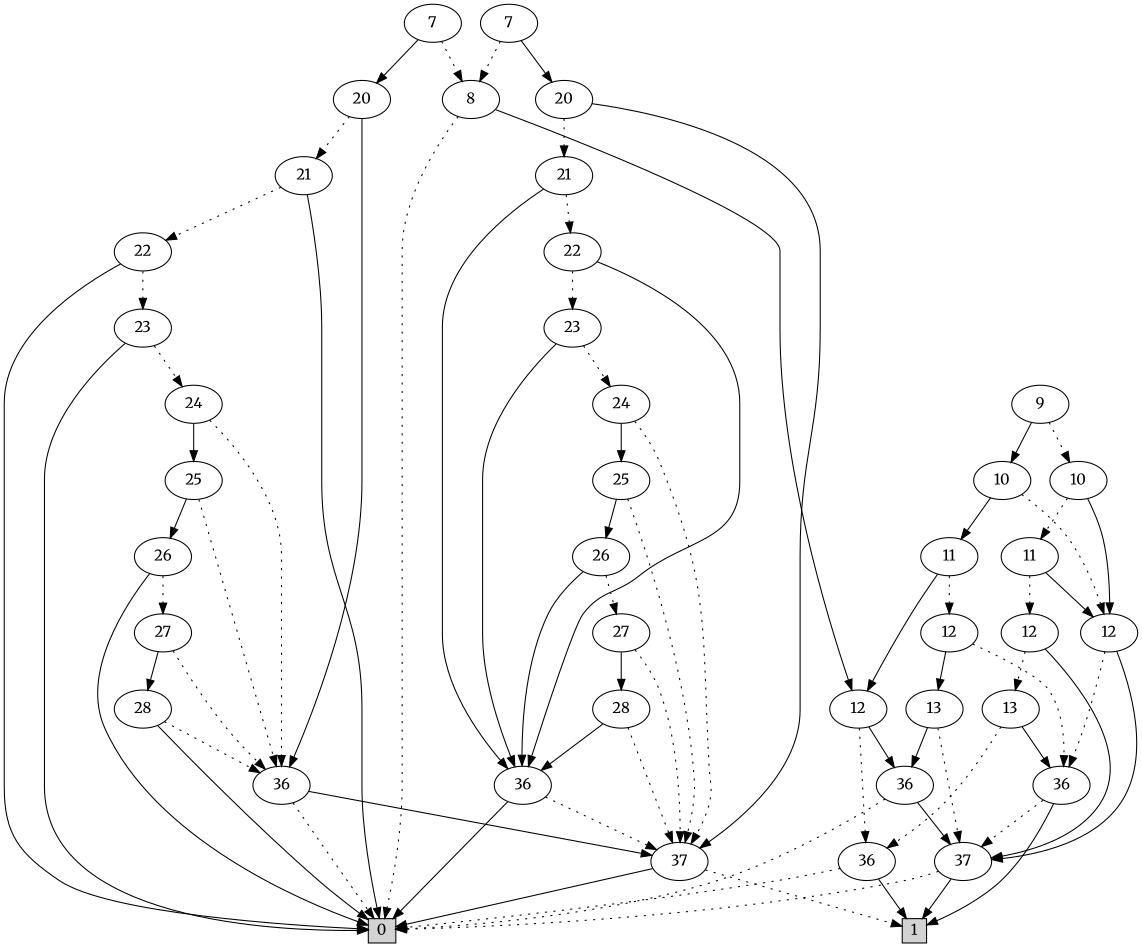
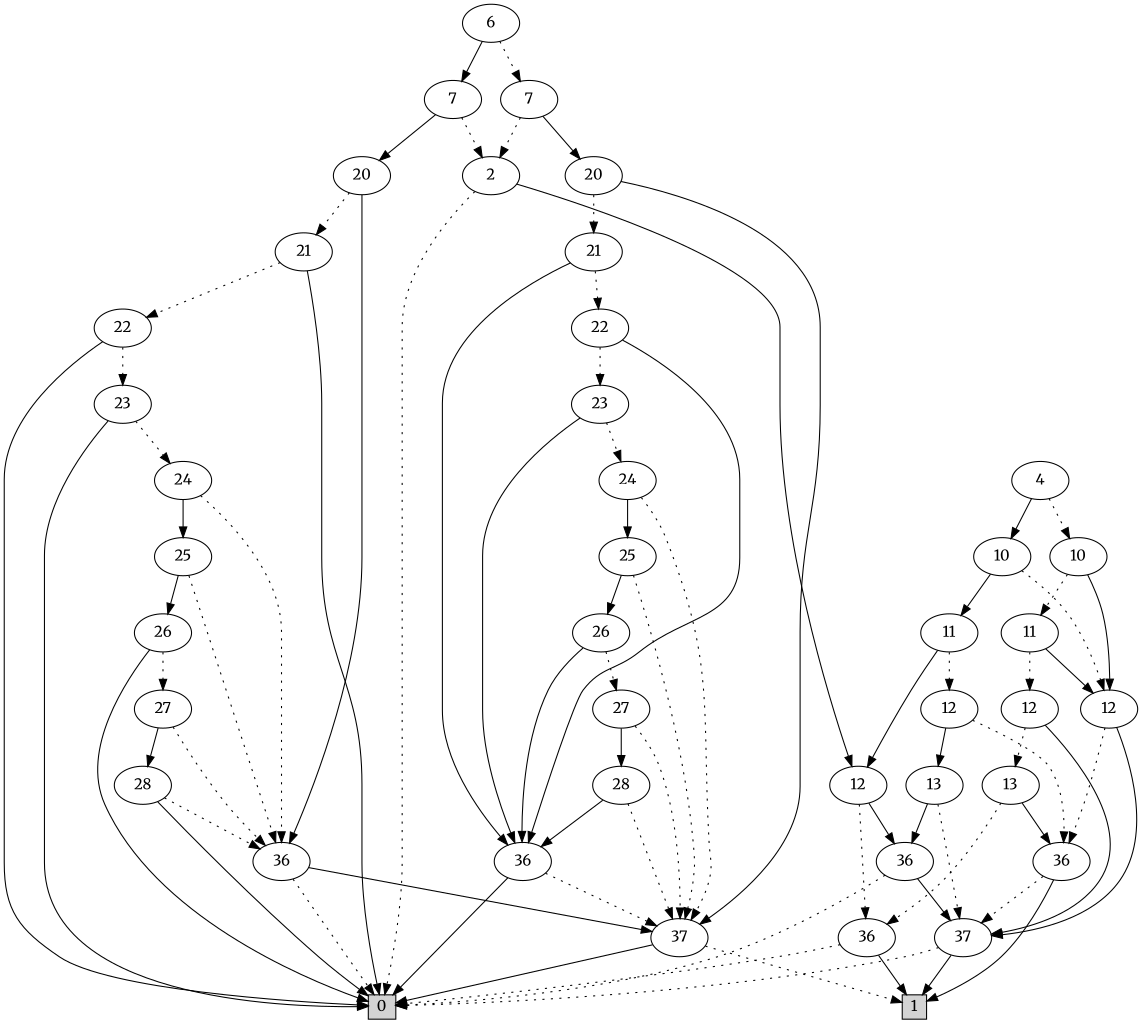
node "6": added
node "8": label "8" -> "2"
node "9": label "9" -> "4"
